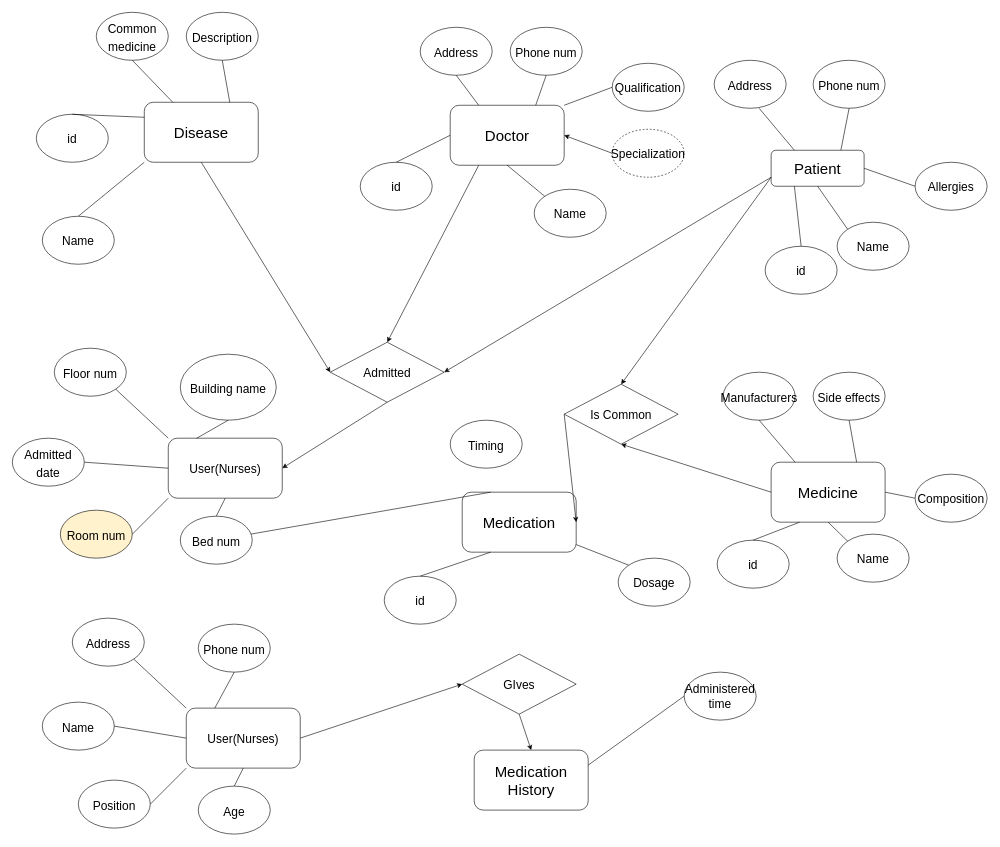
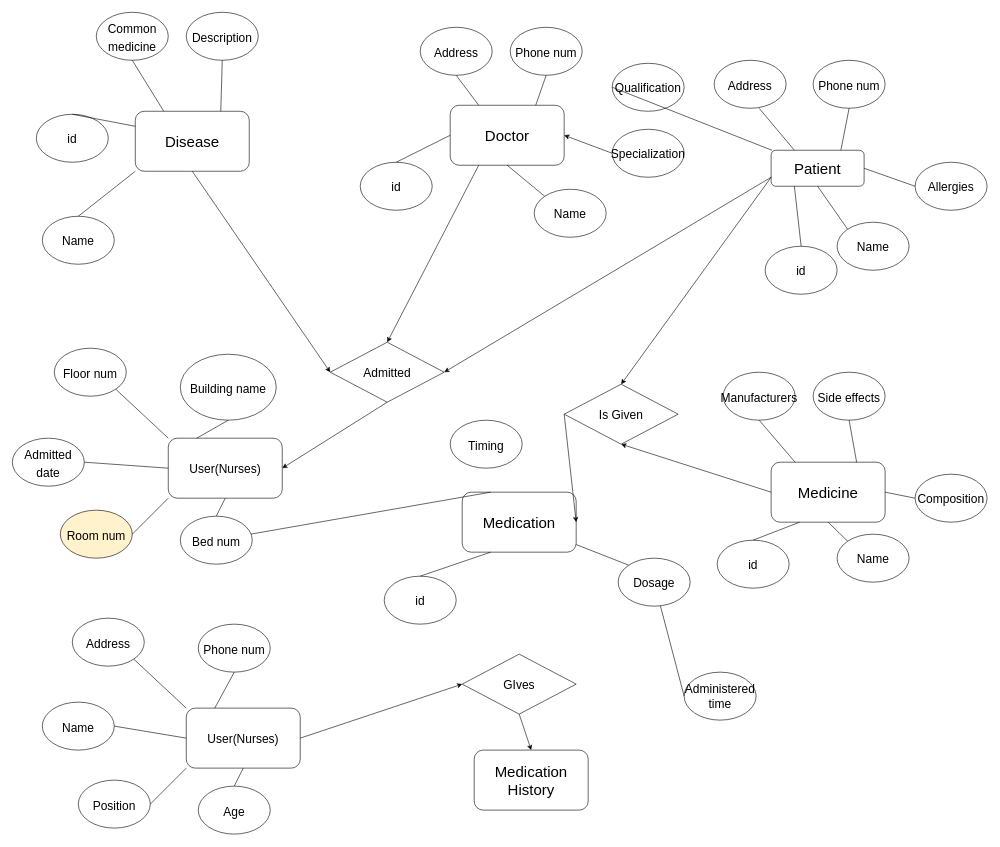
edge "Qualification" -- "Doctor": now "Qualification" -- "Patient"
node "Disease": moved (201, 132) -> (192, 141)
node "Specialization": style dashed -> solid
node "Is Common": label "Is Common" -> "Is Given"
edge "Administered time" -- "Medication History": now "Administered time" -- "Dosage"
